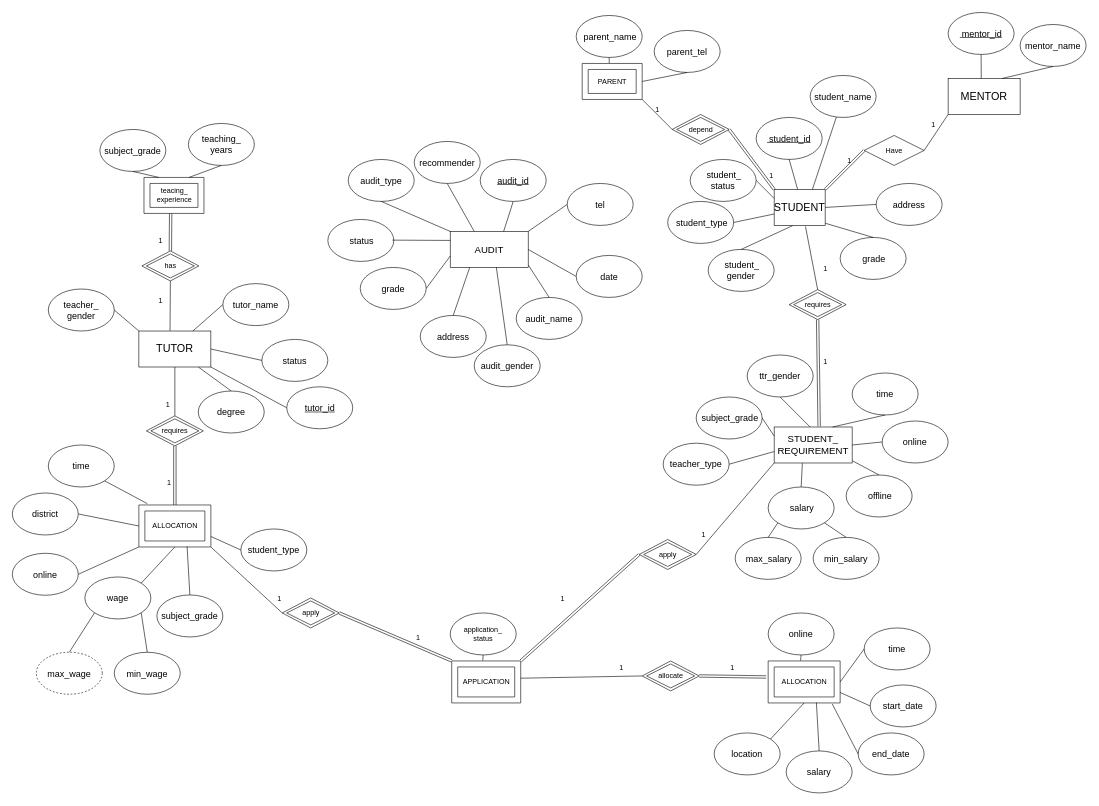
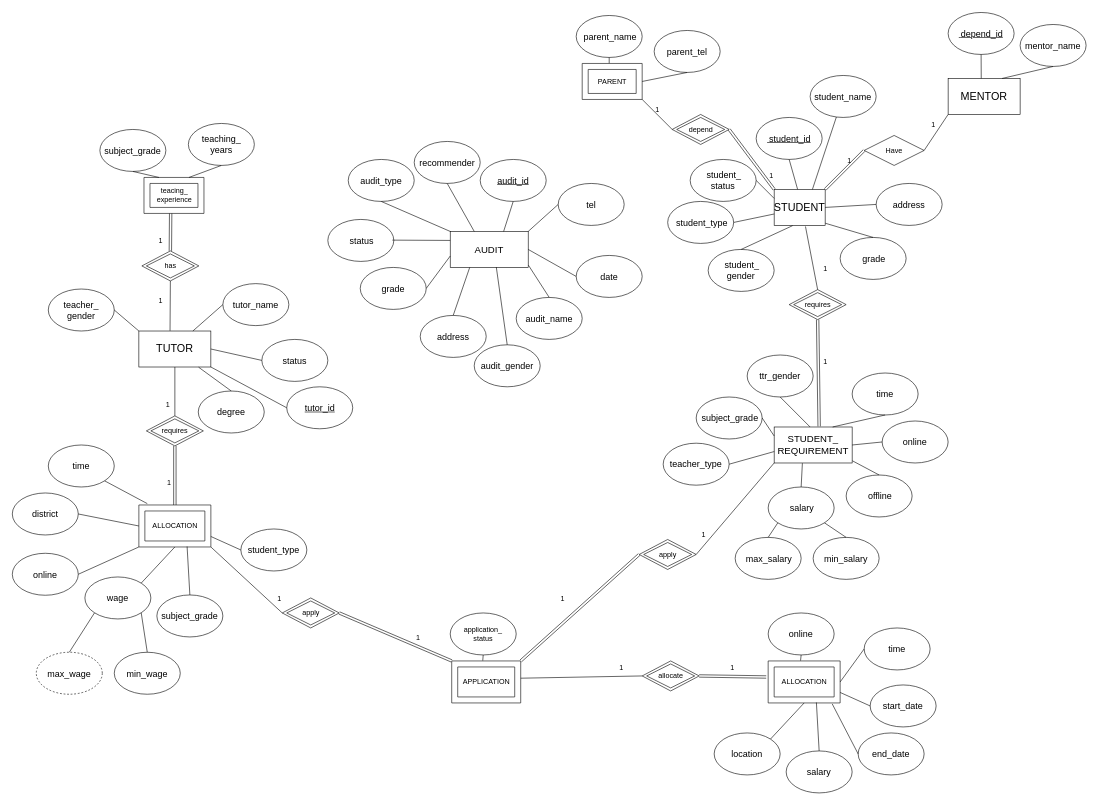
node "mentor_id": label "mentor_id" -> "depend_id"
node "tel": moved (600, 204) -> (591, 204)
